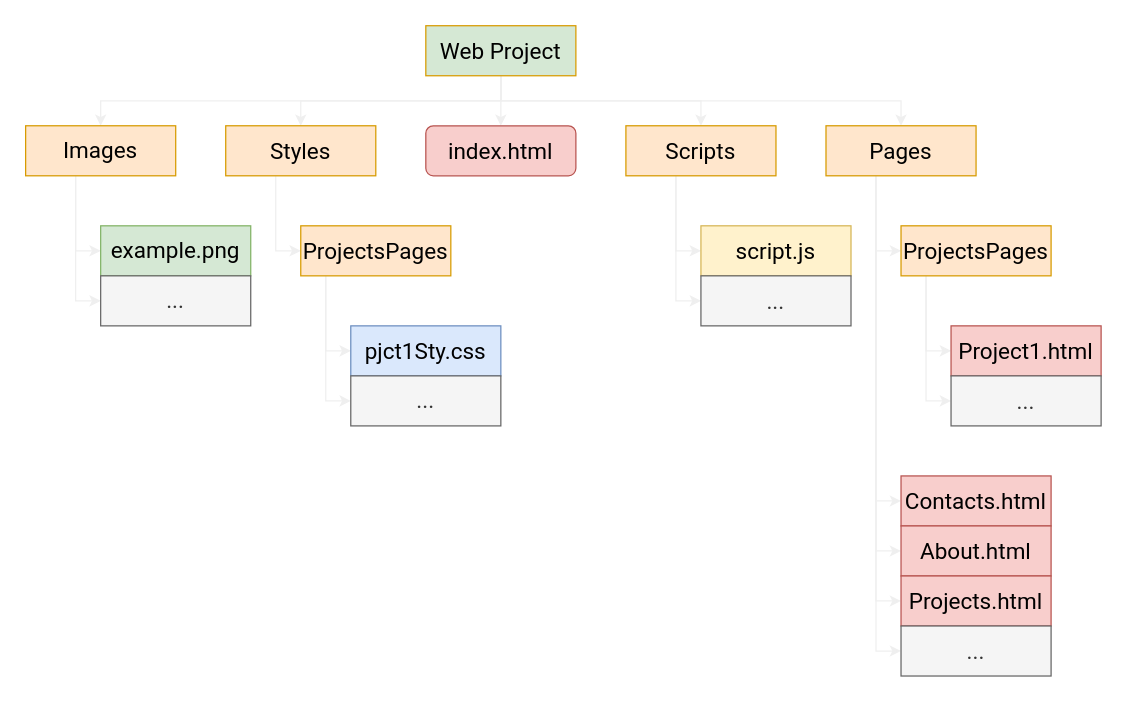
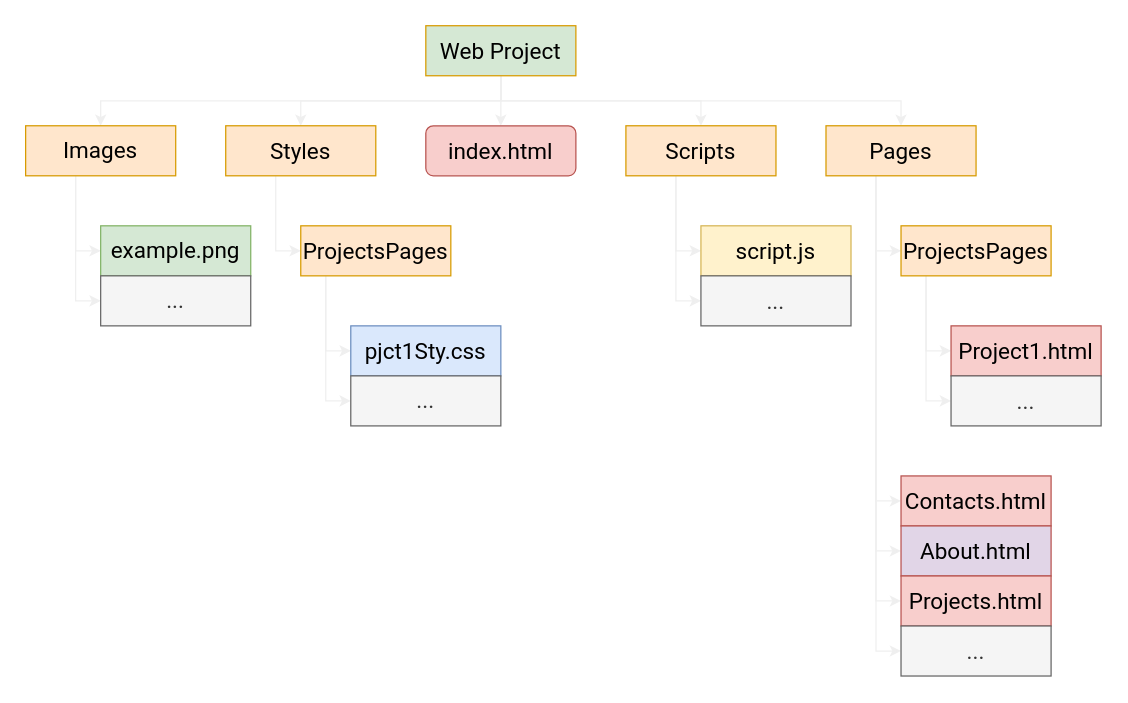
node "About.html": fillcolor #f8cecc -> #e1d5e7
